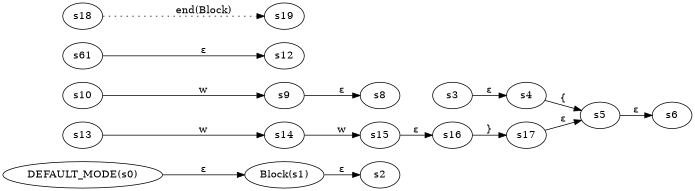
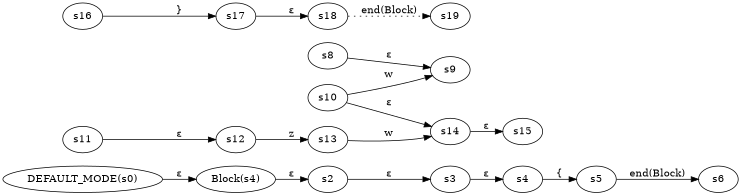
node "s61": label "s61" -> "s11"
edge "s9" -> "s8": reversed
edge "s5" -> "s6": label "ε" -> "end(Block)"
edge "s10" -> "s14": added, label "ε"
edge "s17" -> "s5": now "s17" -> "s18"
edge "s14" -> "s15": label "w" -> "ε"
edge "s15" -> "s16": removed, label "ε"
edge "s12" -> "s13": added, label "z"
node "Block(s1)": label "Block(s1)" -> "Block(s4)"
edge "s2" -> "s3": added, label "ε"
